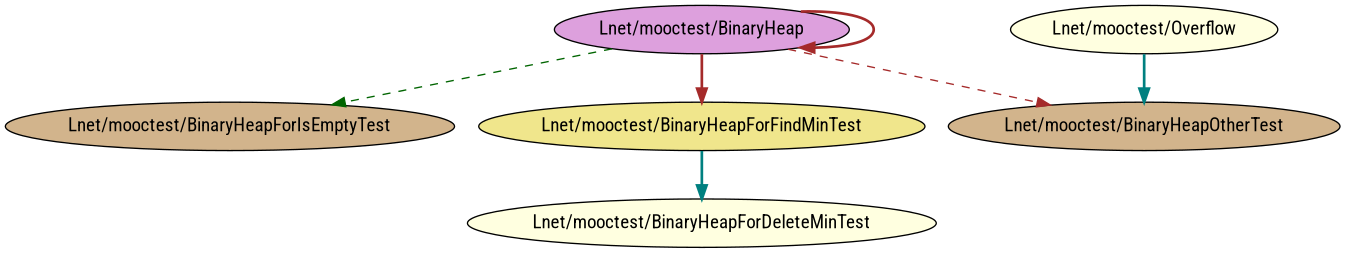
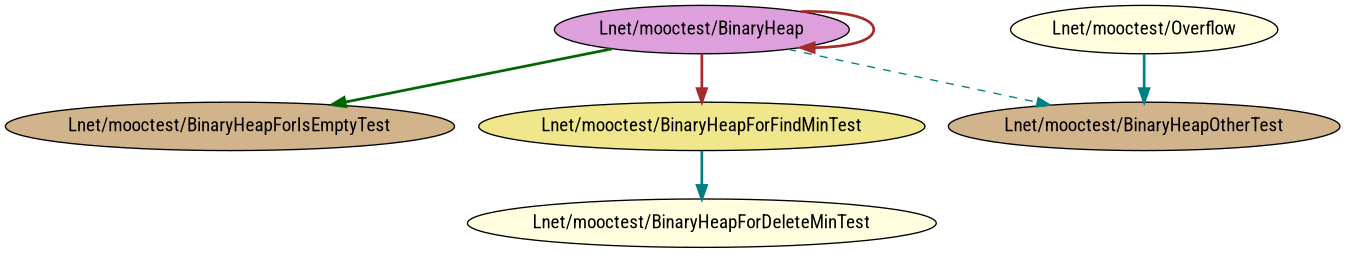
edge "Lnet/mooctest/BinaryHeap" -> "Lnet/mooctest/BinaryHeapForIsEmptyTest": style dashed -> bold
edge "Lnet/mooctest/BinaryHeap" -> "Lnet/mooctest/BinaryHeapOtherTest": color brown -> teal
